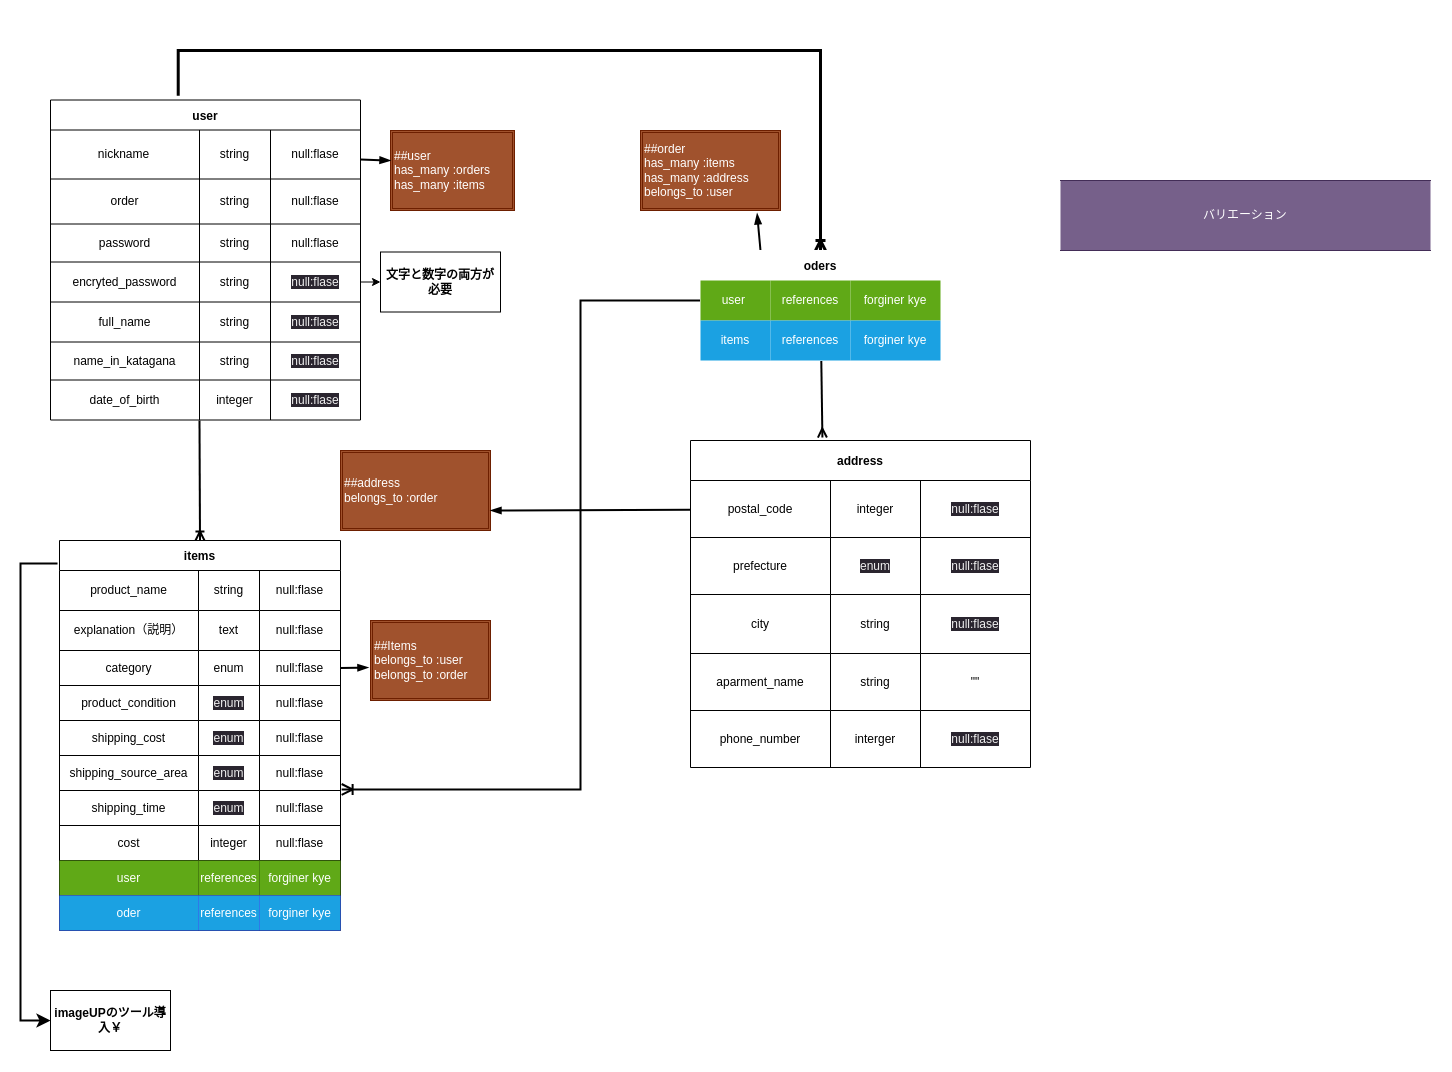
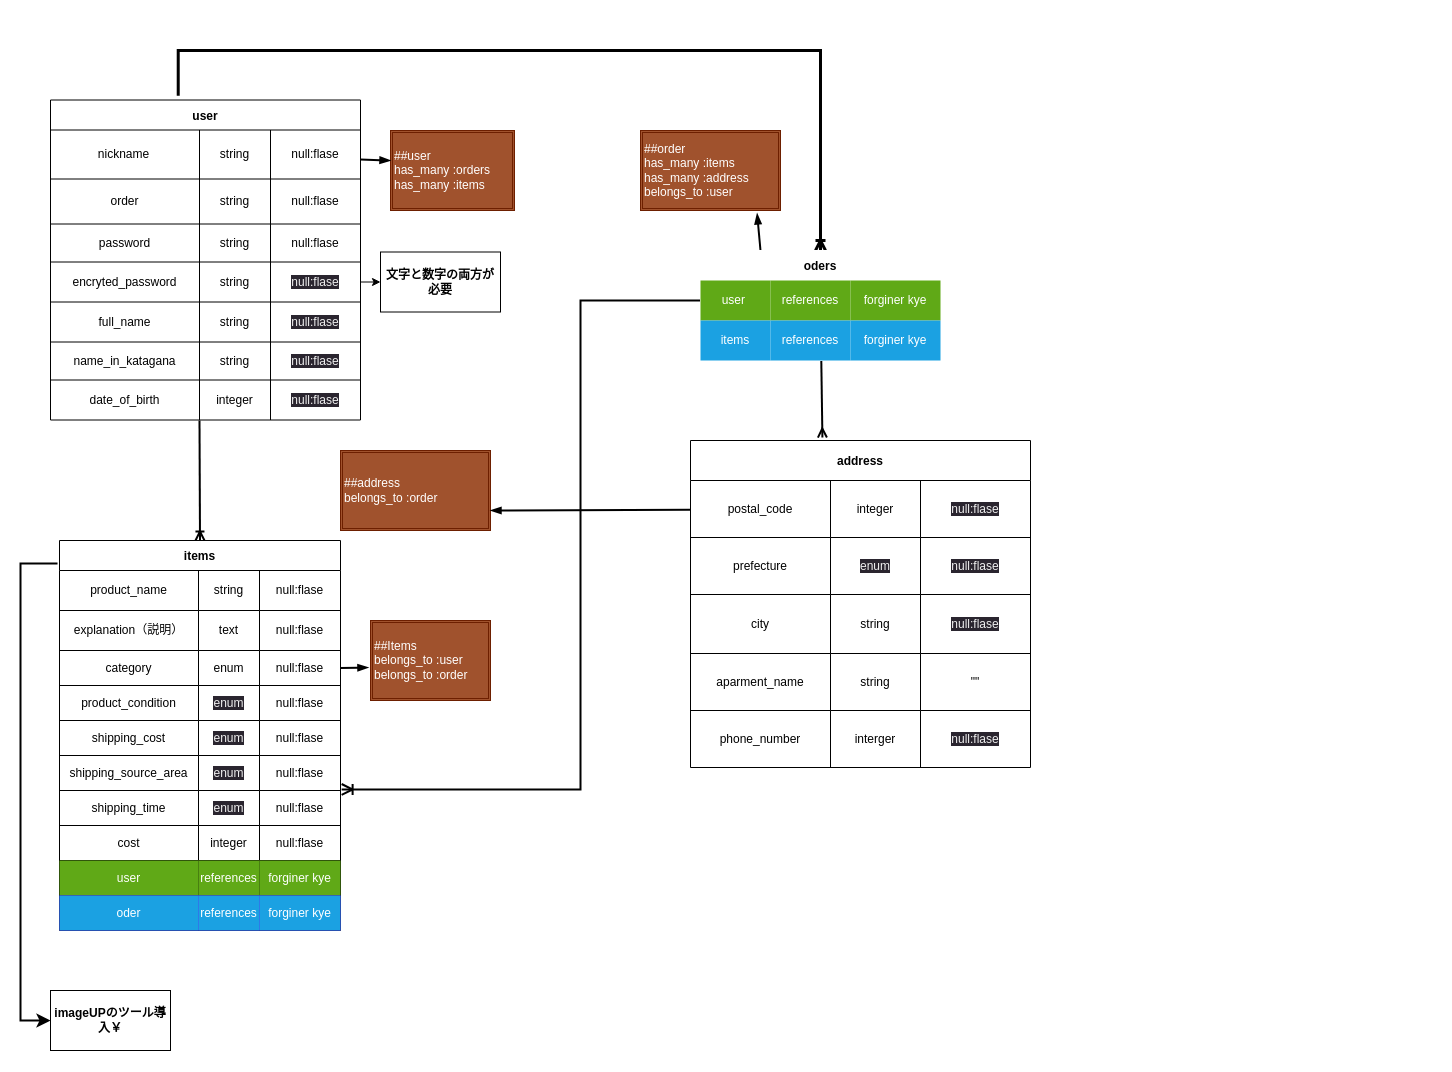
node "バリエーション": removed
